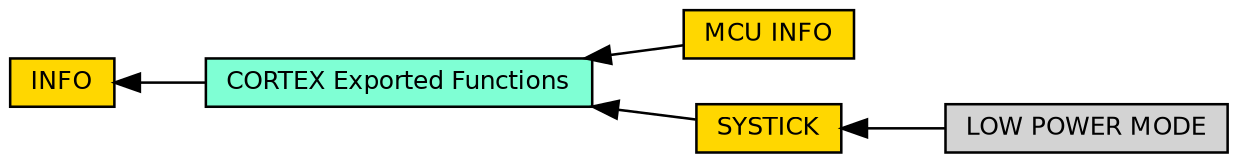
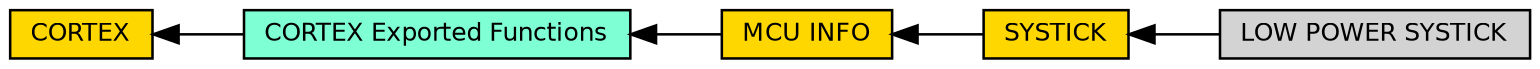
node "INFO": label "INFO" -> "CORTEX"
edge "SYSTICK" -> "CORTEX Exported Functions": now "SYSTICK" -> "MCU INFO"
node "LOW POWER MODE": label "LOW POWER MODE" -> "LOW POWER SYSTICK"
